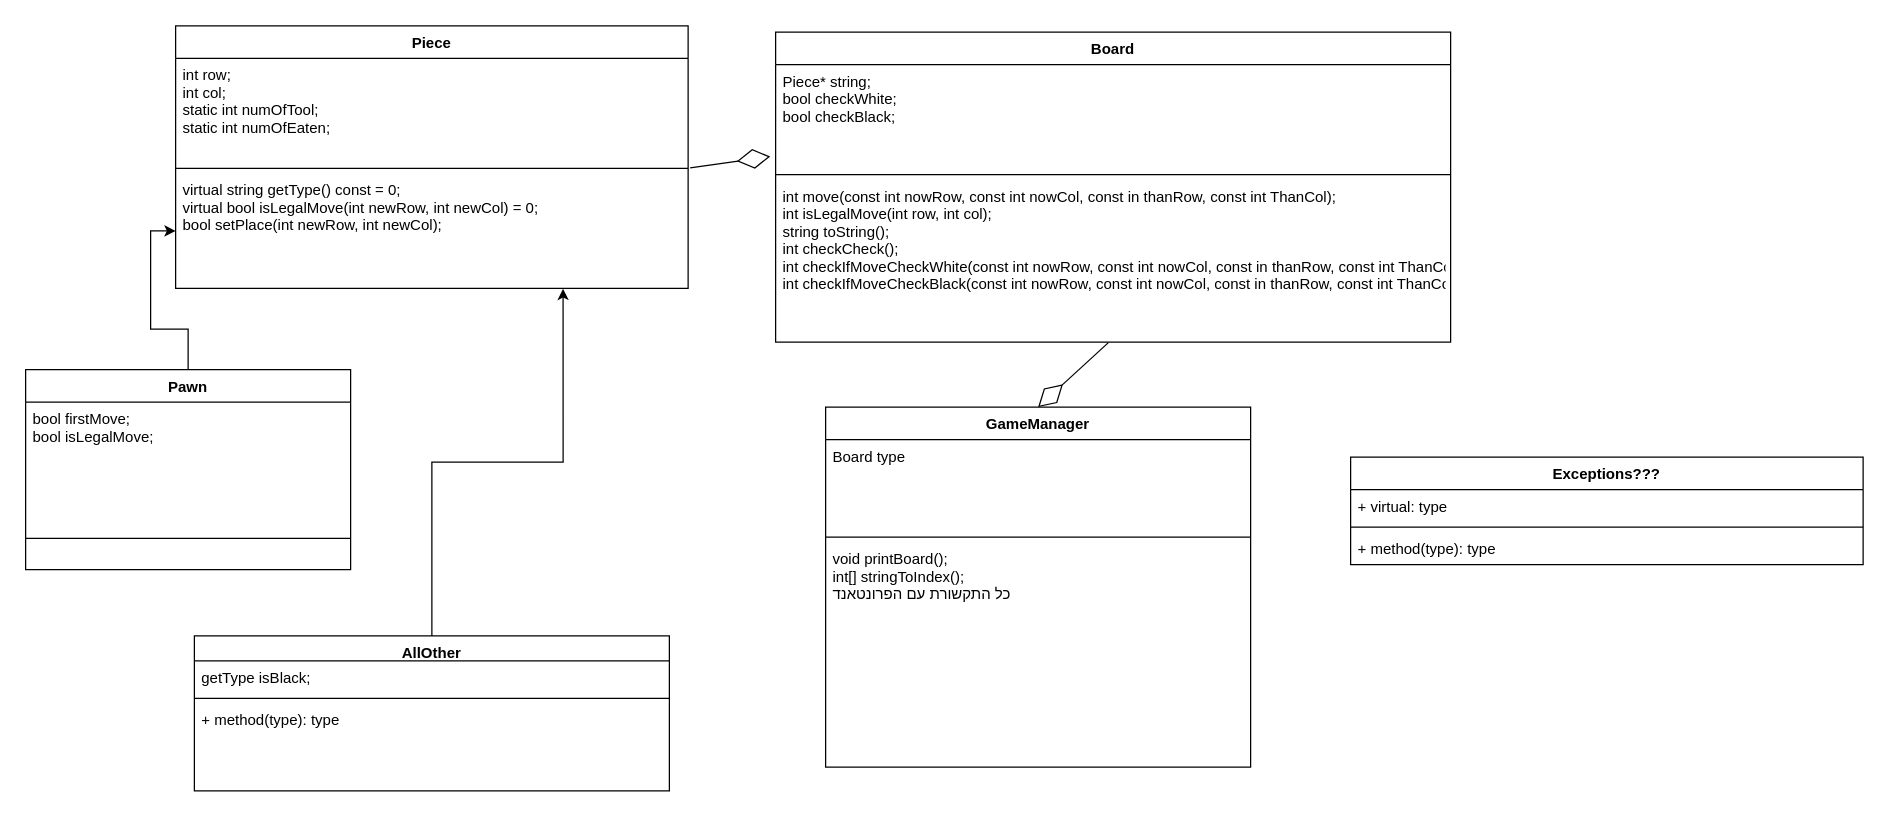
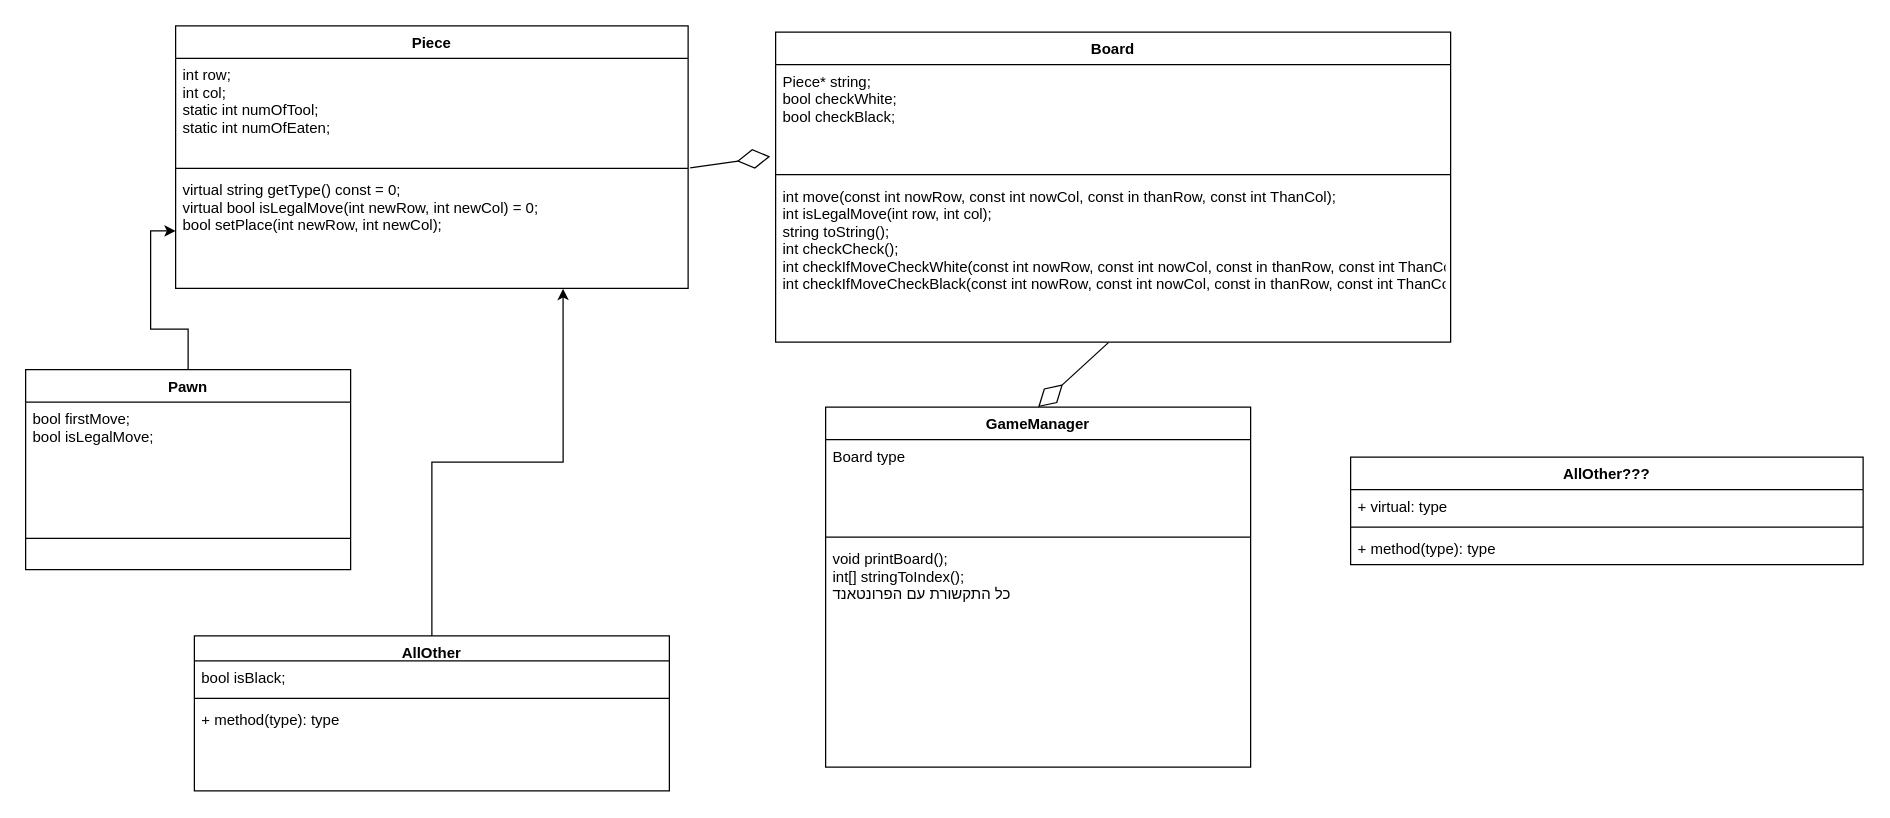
node "Exceptions???": label "Exceptions???" -> "AllOther???"
node "getType isBlack;": label "getType isBlack;" -> "bool isBlack;"
